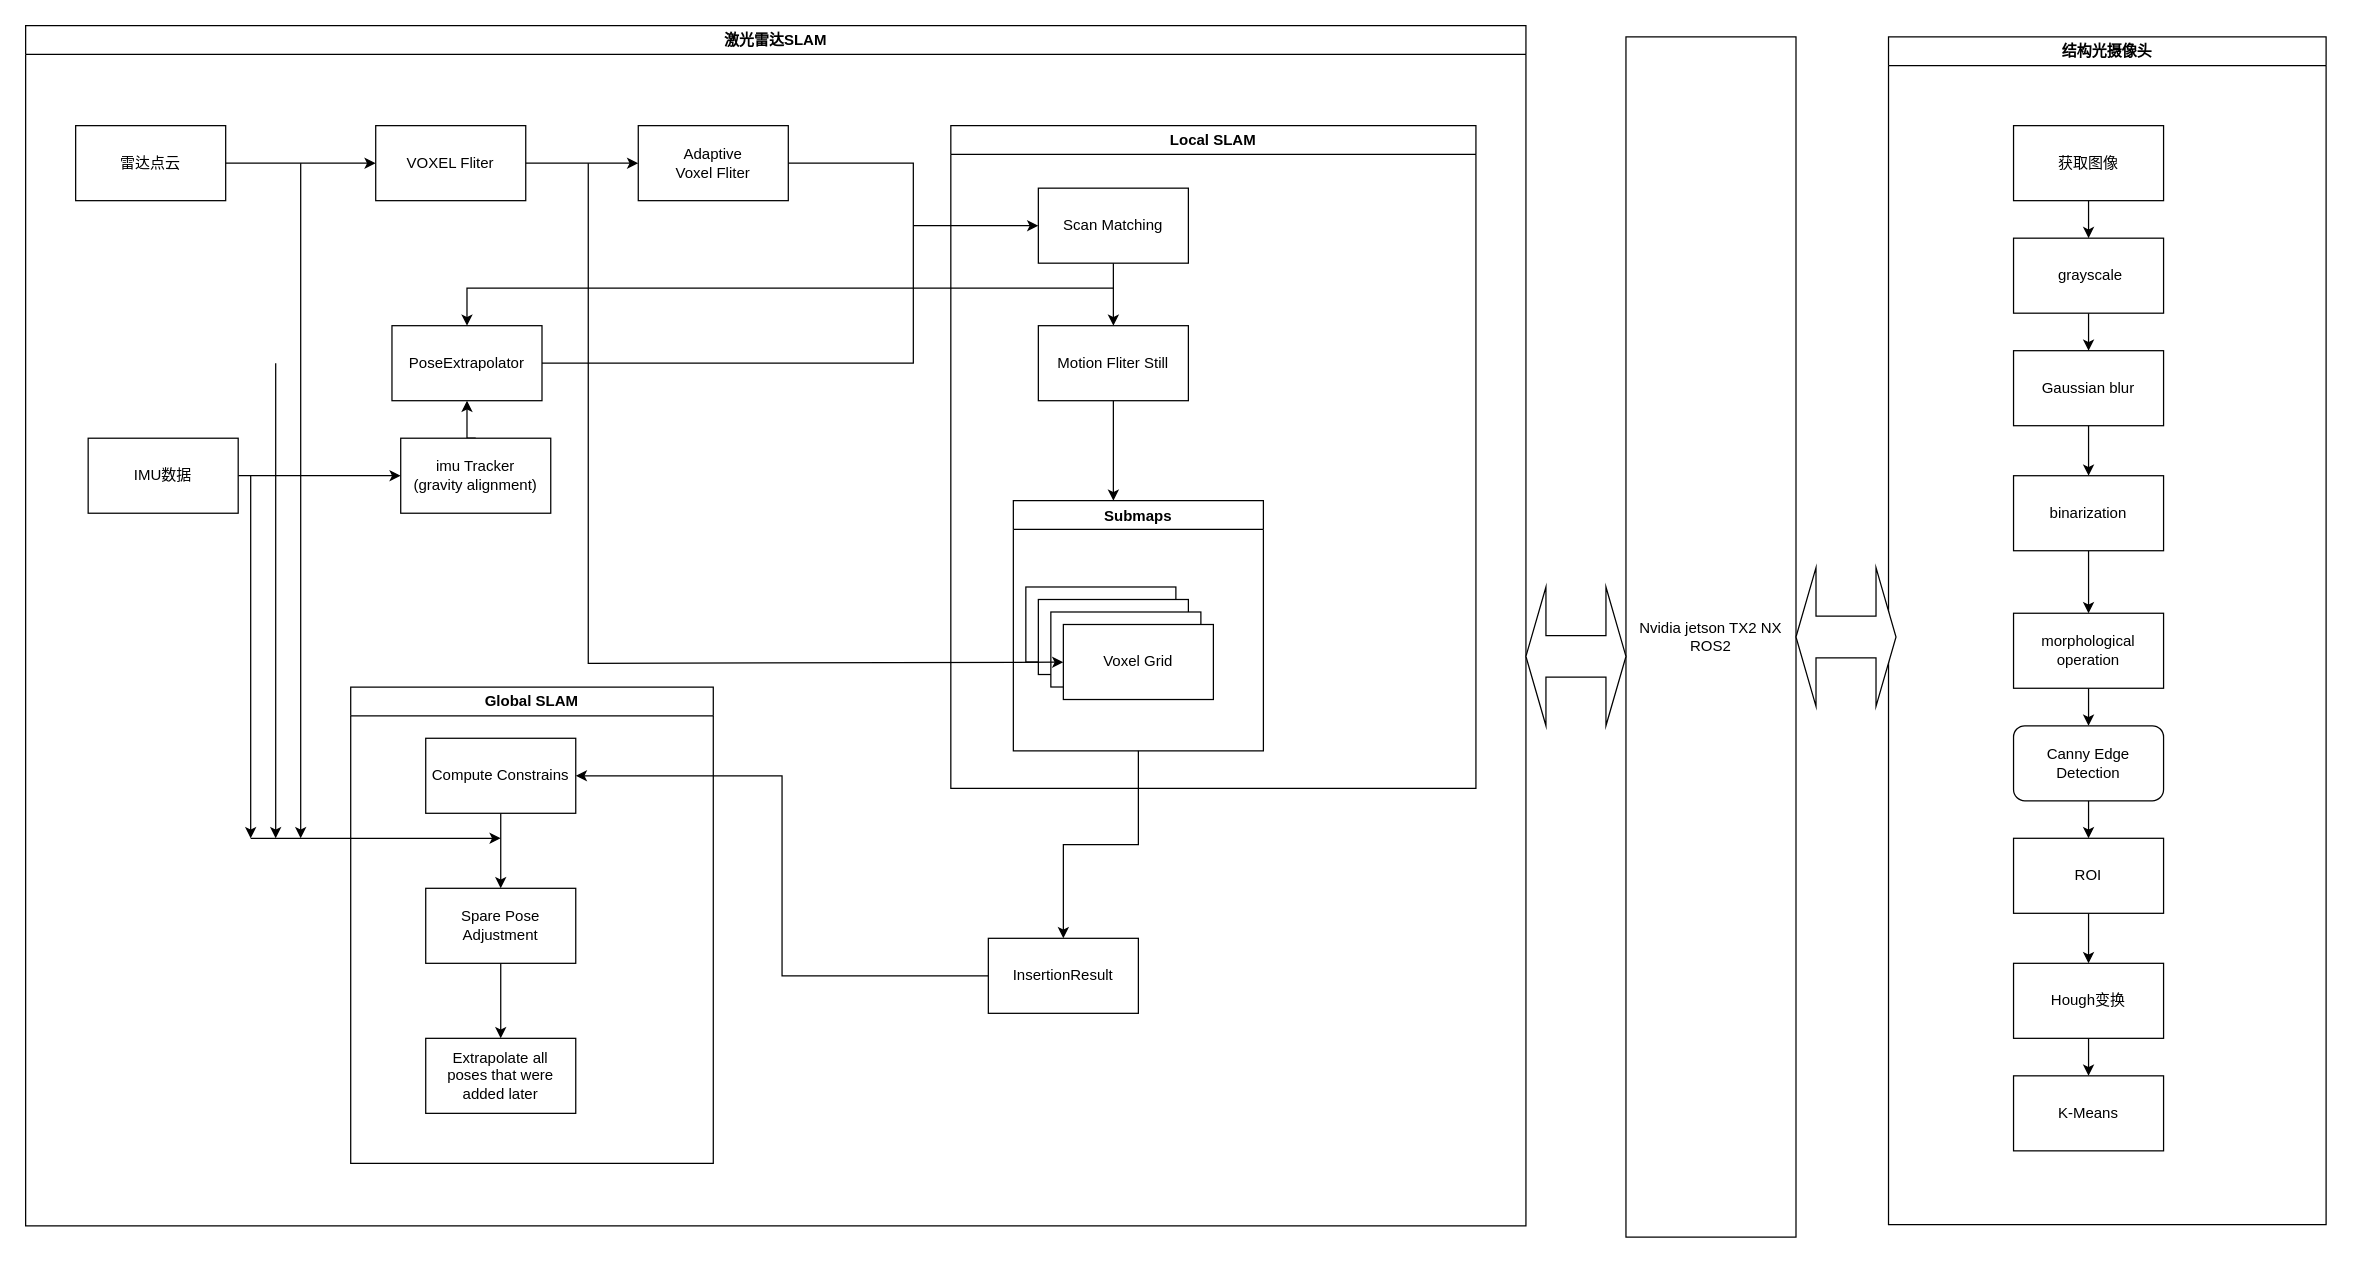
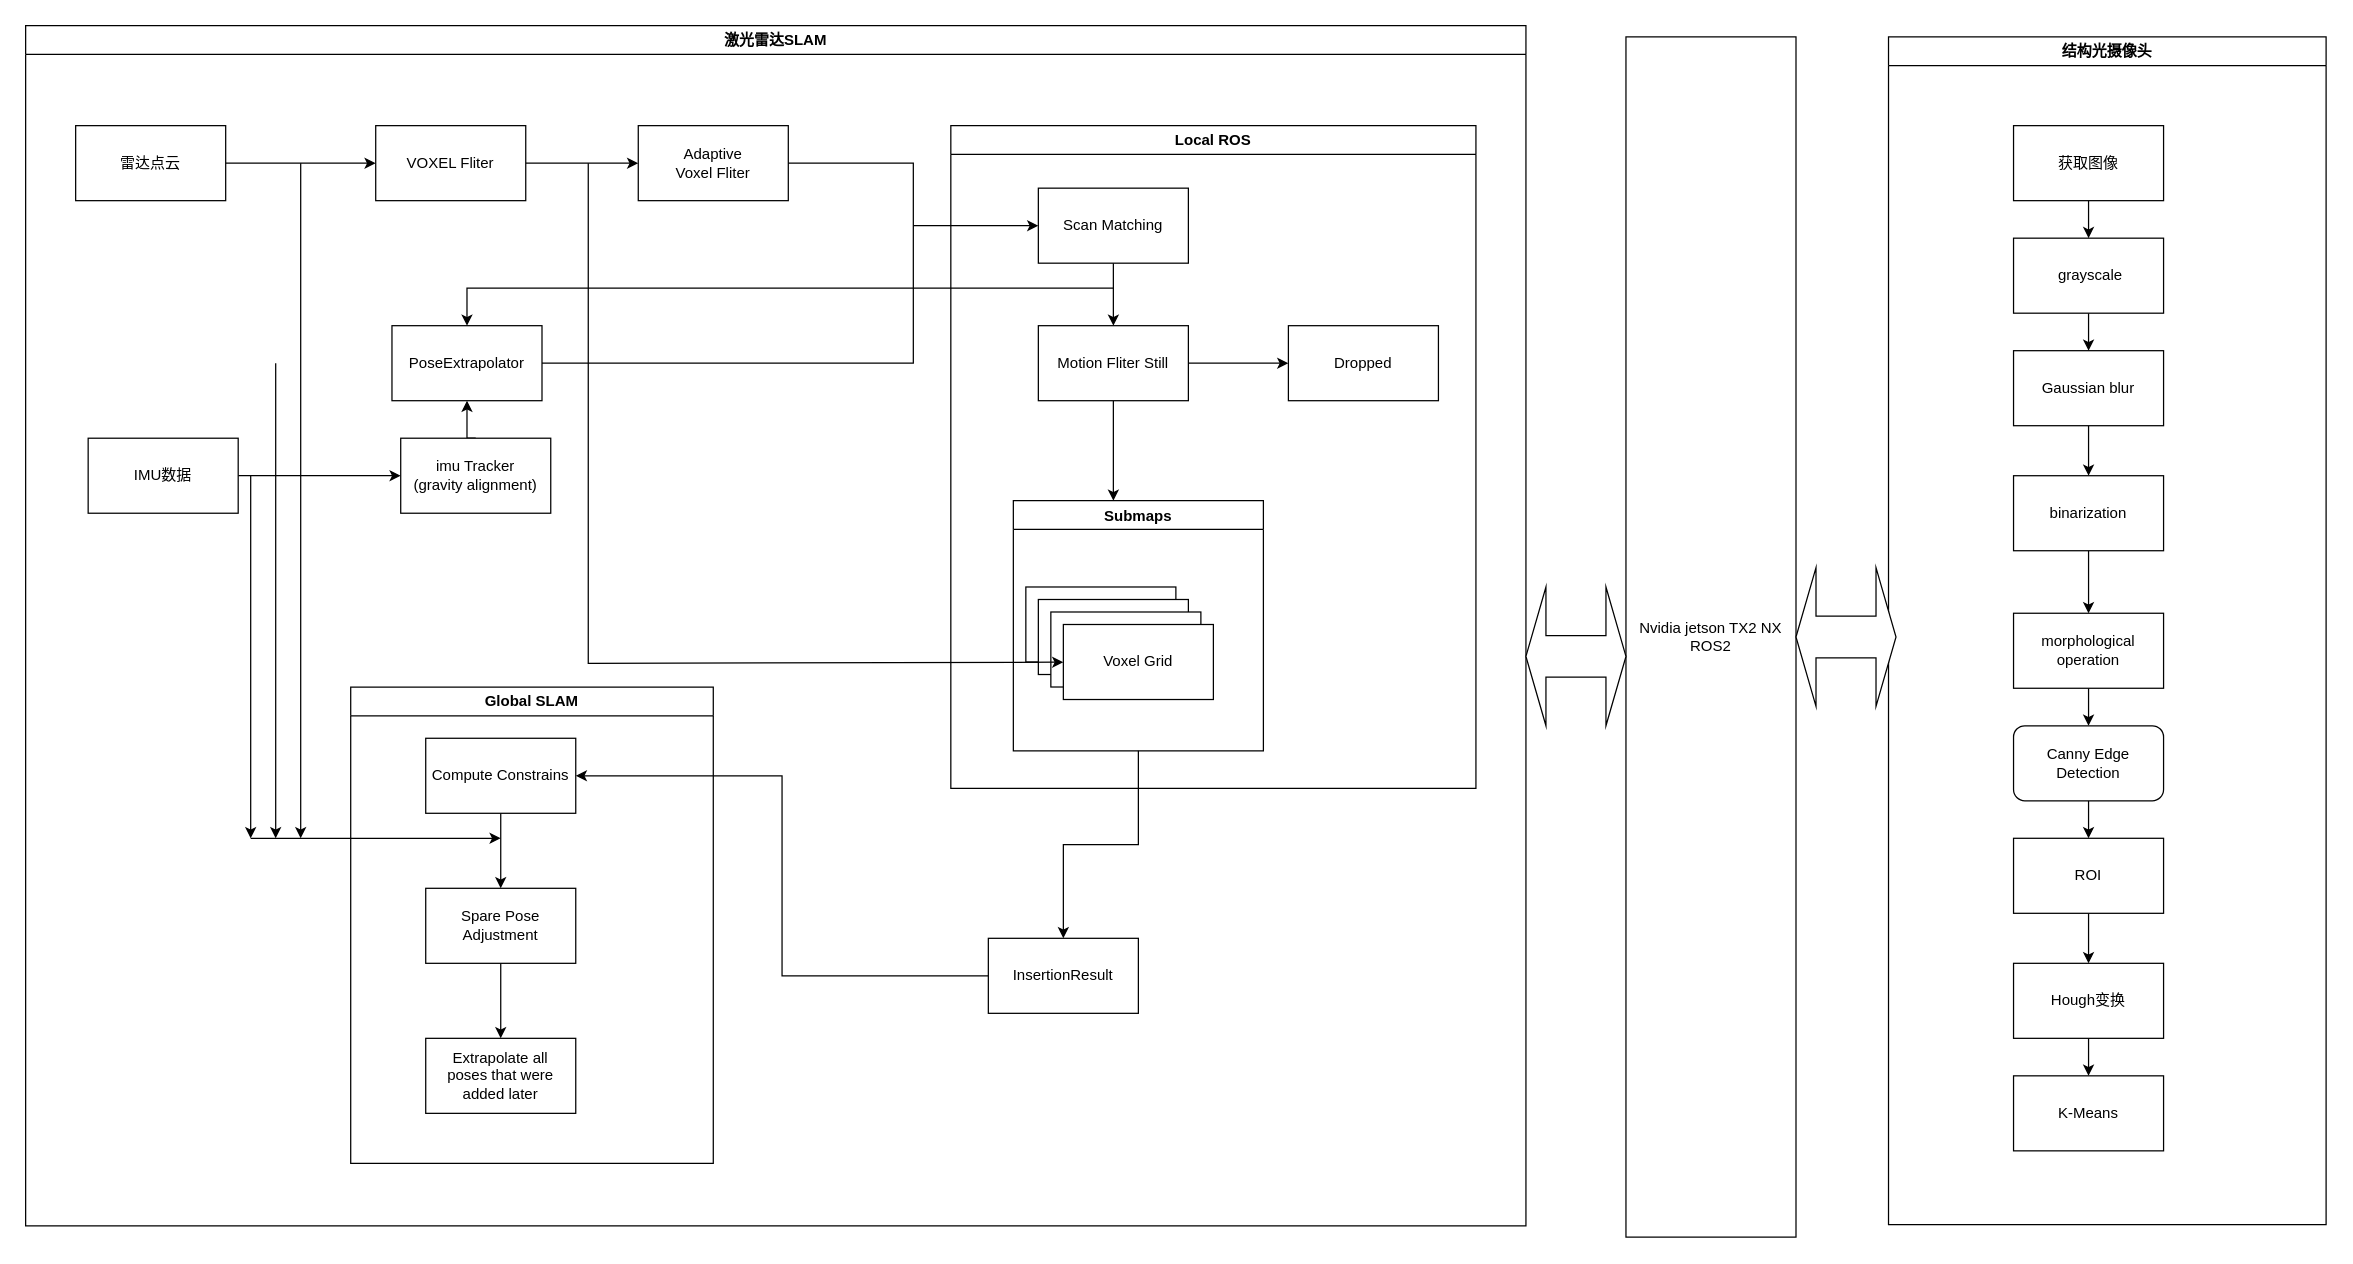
node "Local SLAM": label "Local SLAM" -> "Local ROS"
edge "Motion Fliter Still" -> "Dropped": added
node "Dropped": added
